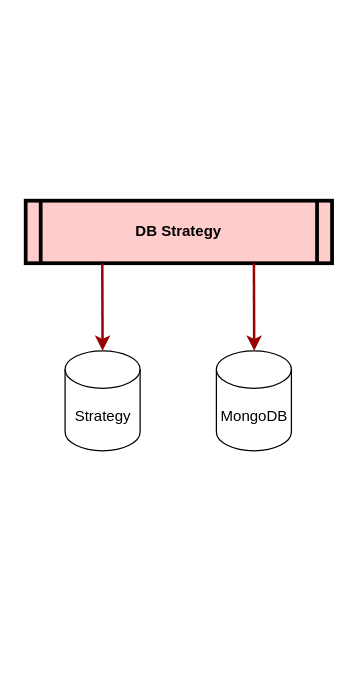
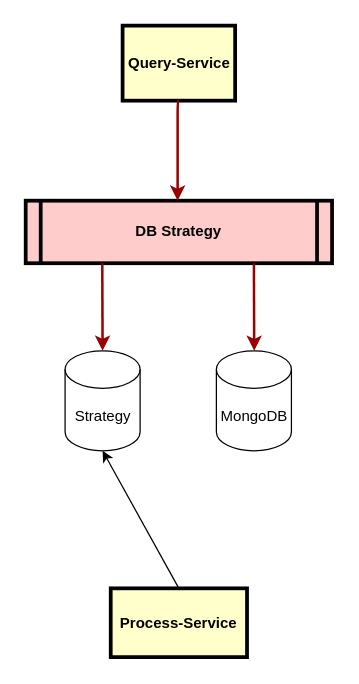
node "Query-Service": added
edge "Query-Service" -> "DB Strategy": added
edge "Process-Service" -> "Strategy": added
node "Process-Service": added
